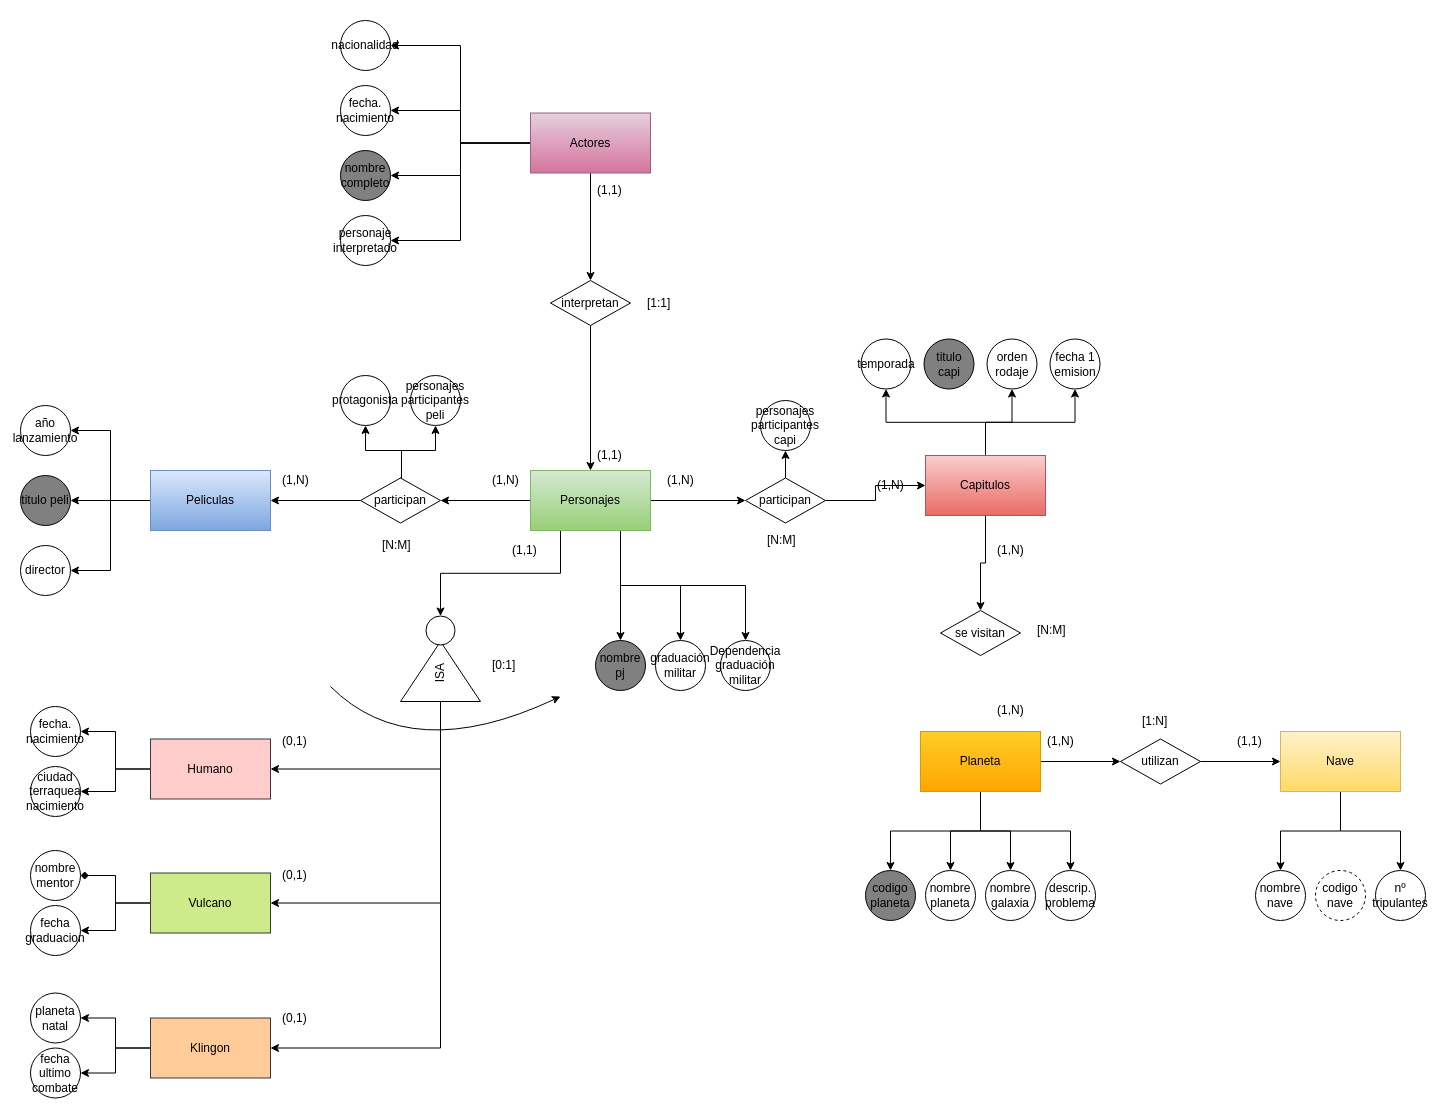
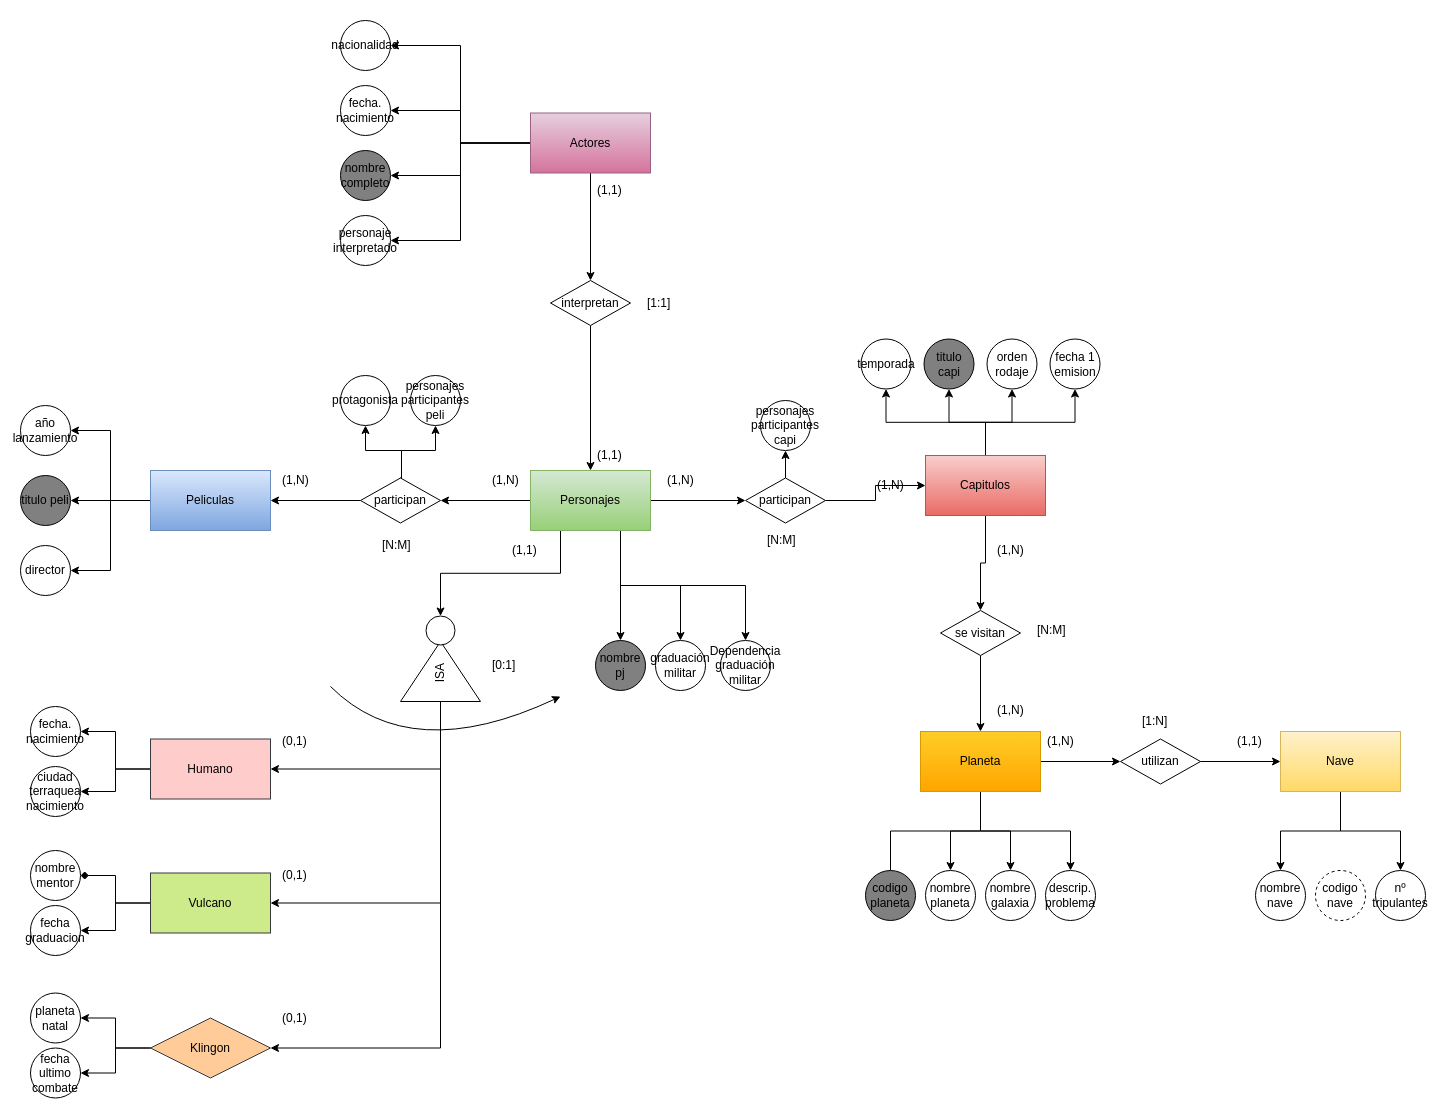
edge "Capitulos" -> "titulo capi": added
edge "se visitan" -> "Planeta": added
edge "Planeta" -> "codigo planeta": arrowhead classic -> none
node "Klingon": shape rectangle -> diamond
